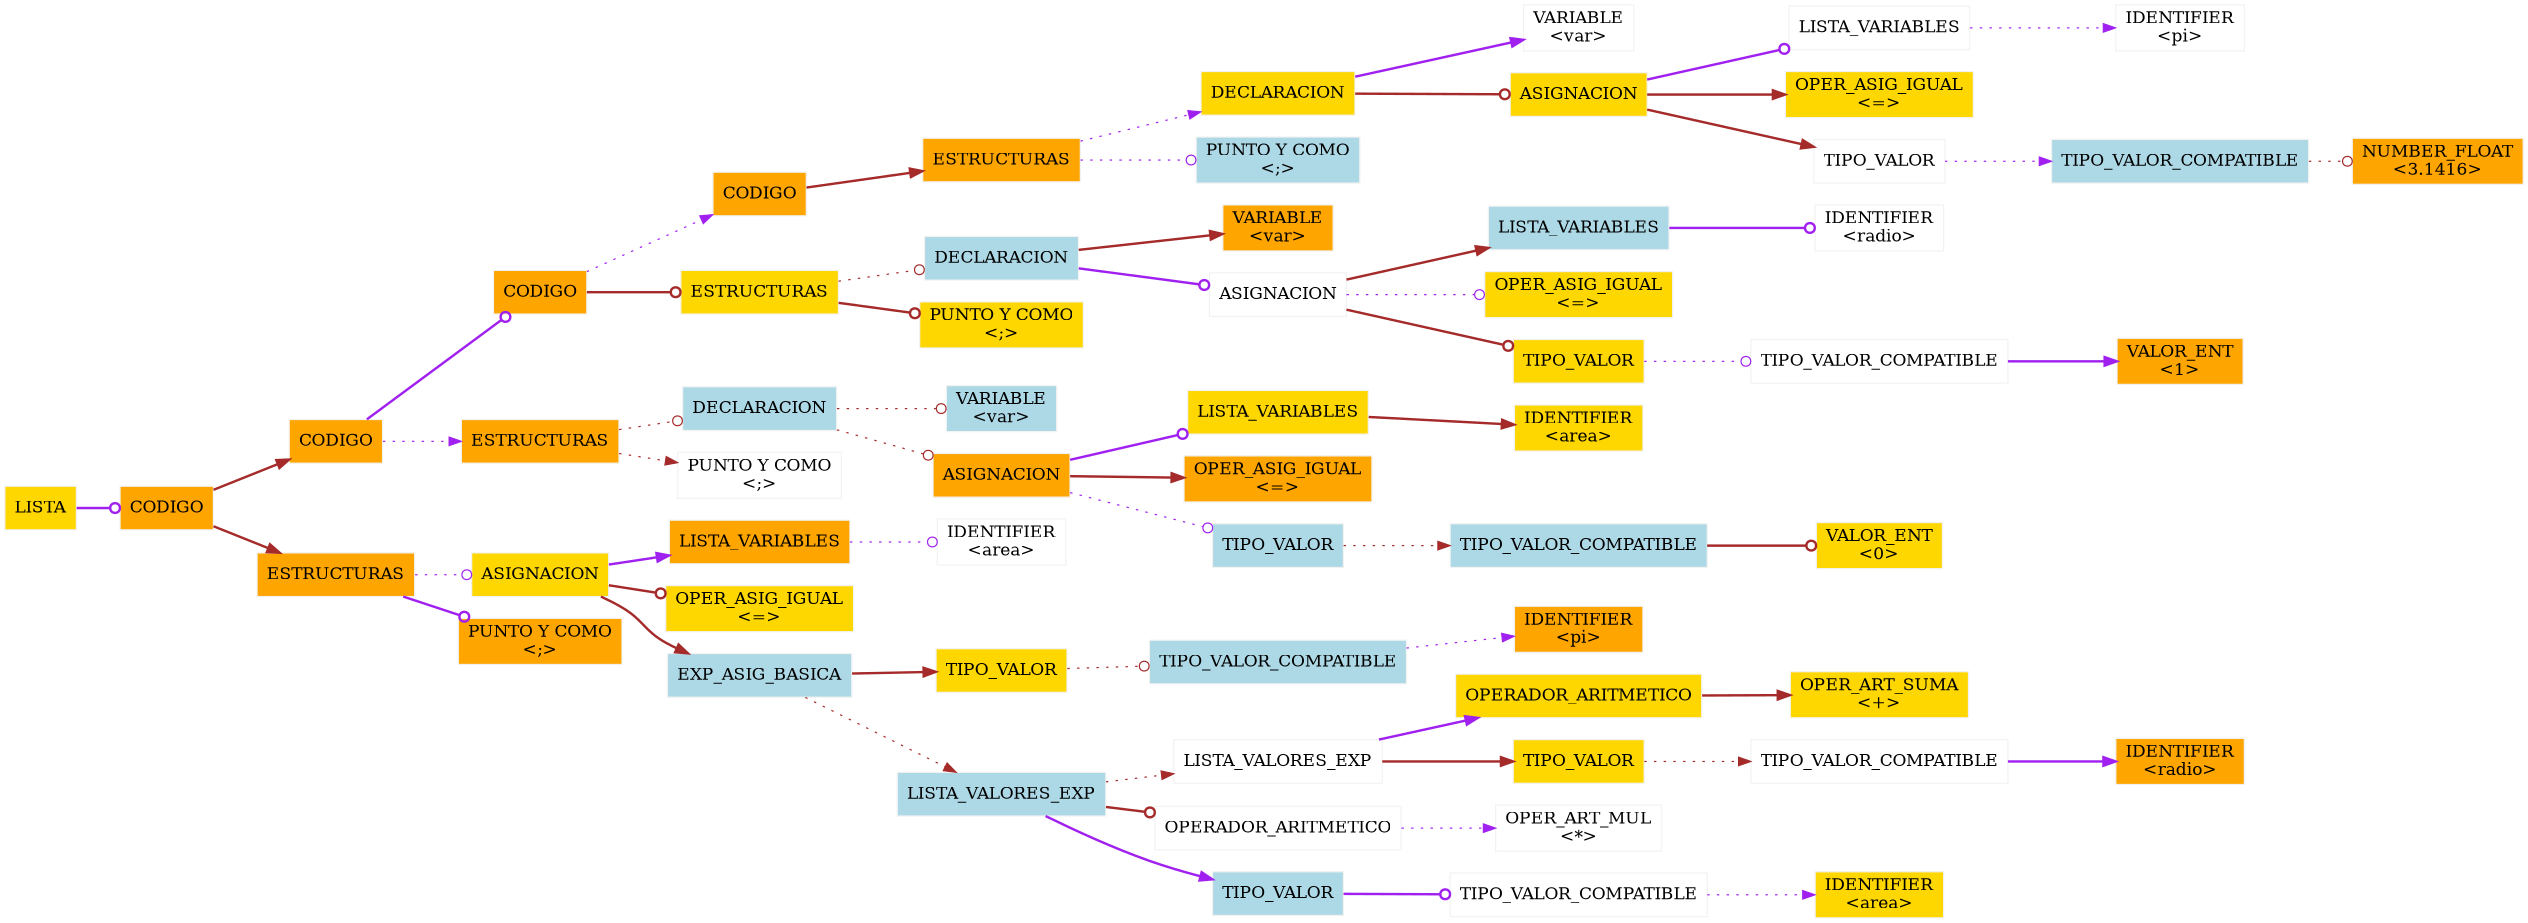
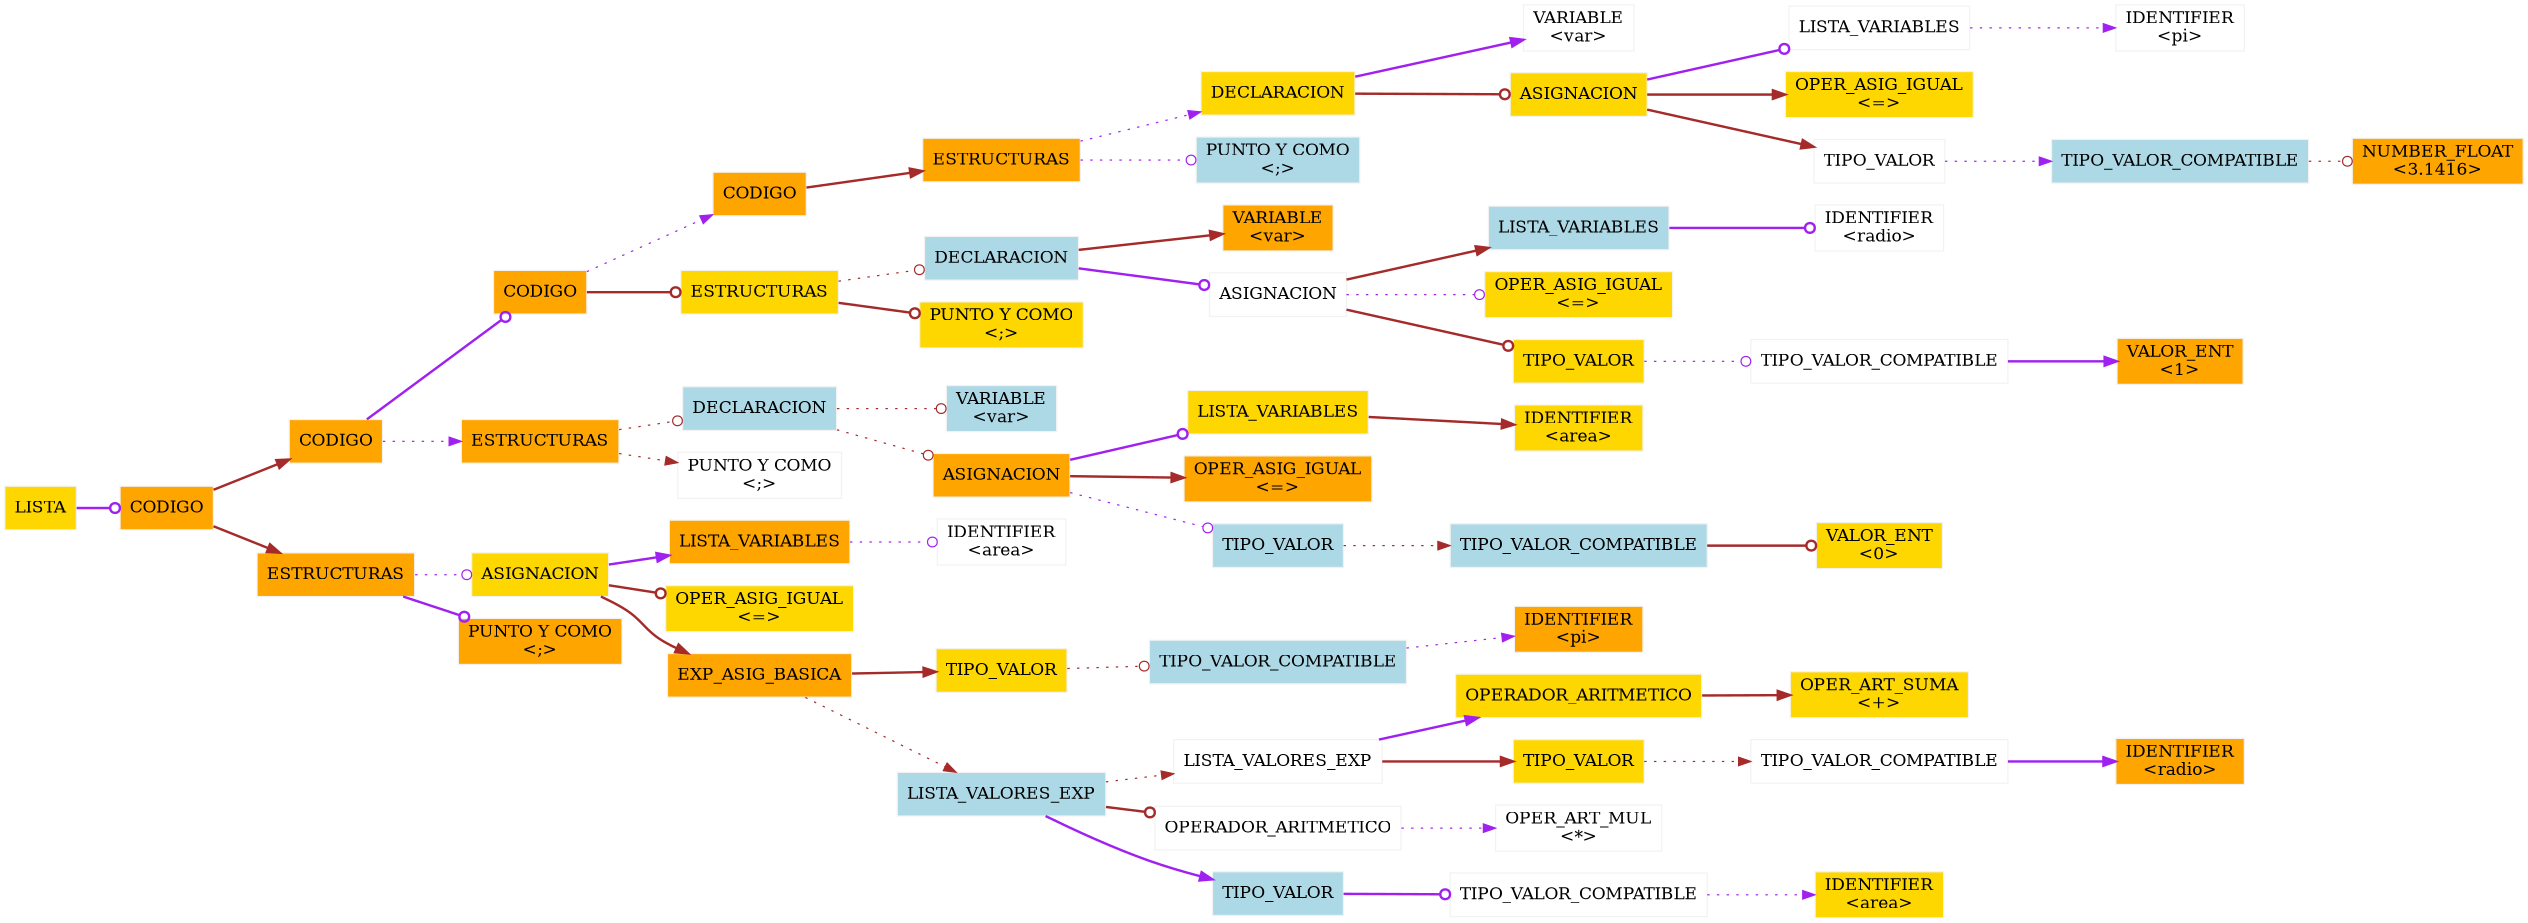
node "EXP_ASIG_BASICA": fillcolor lightblue -> orange
